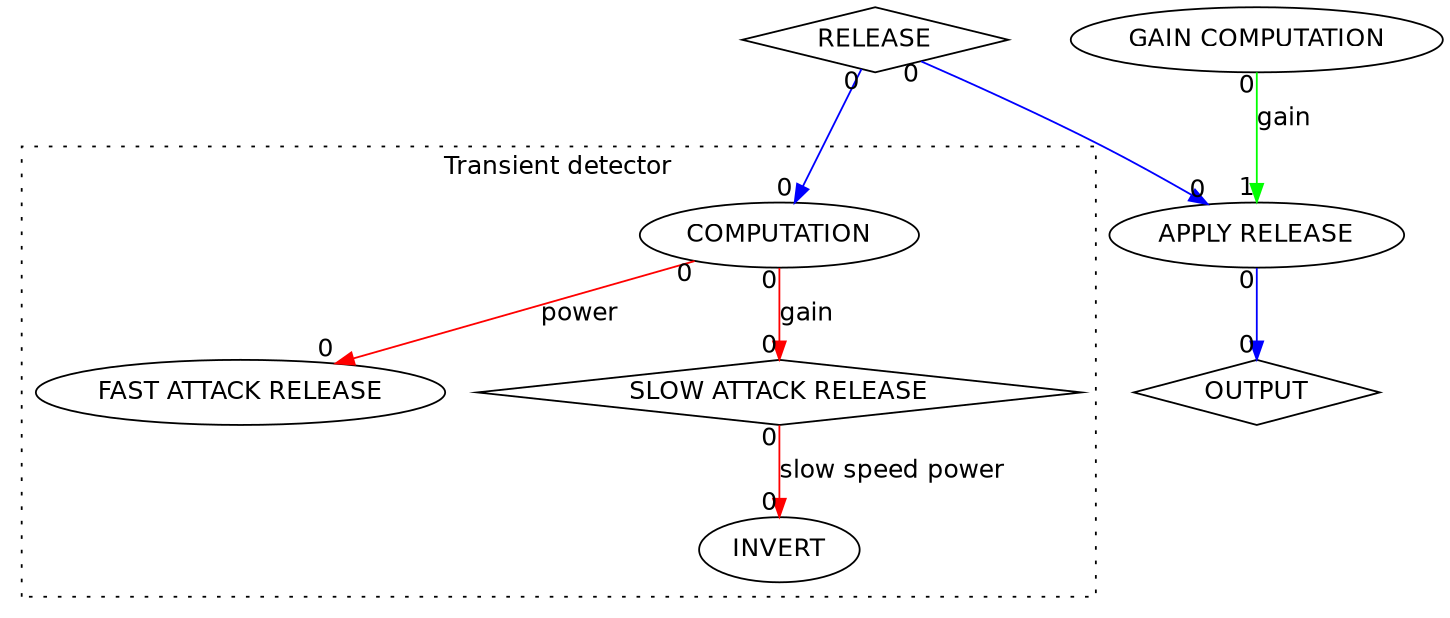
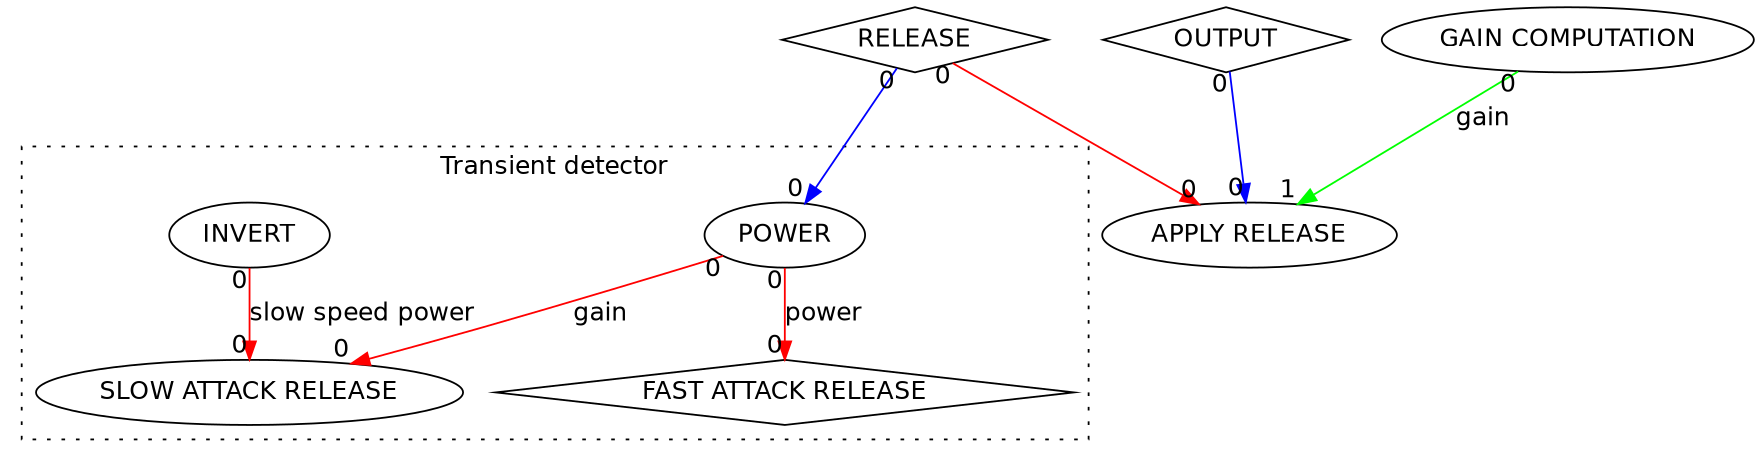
edge "RELEASE" -> "APPLY RELEASE": color blue -> red
node "COMPUTATION": label "COMPUTATION" -> "POWER"
edge "APPLY RELEASE" -> "OUTPUT": reversed
node "FAST ATTACK RELEASE": shape ellipse -> diamond
node "SLOW ATTACK RELEASE": shape diamond -> ellipse
edge "SLOW ATTACK RELEASE" -> "INVERT": reversed
